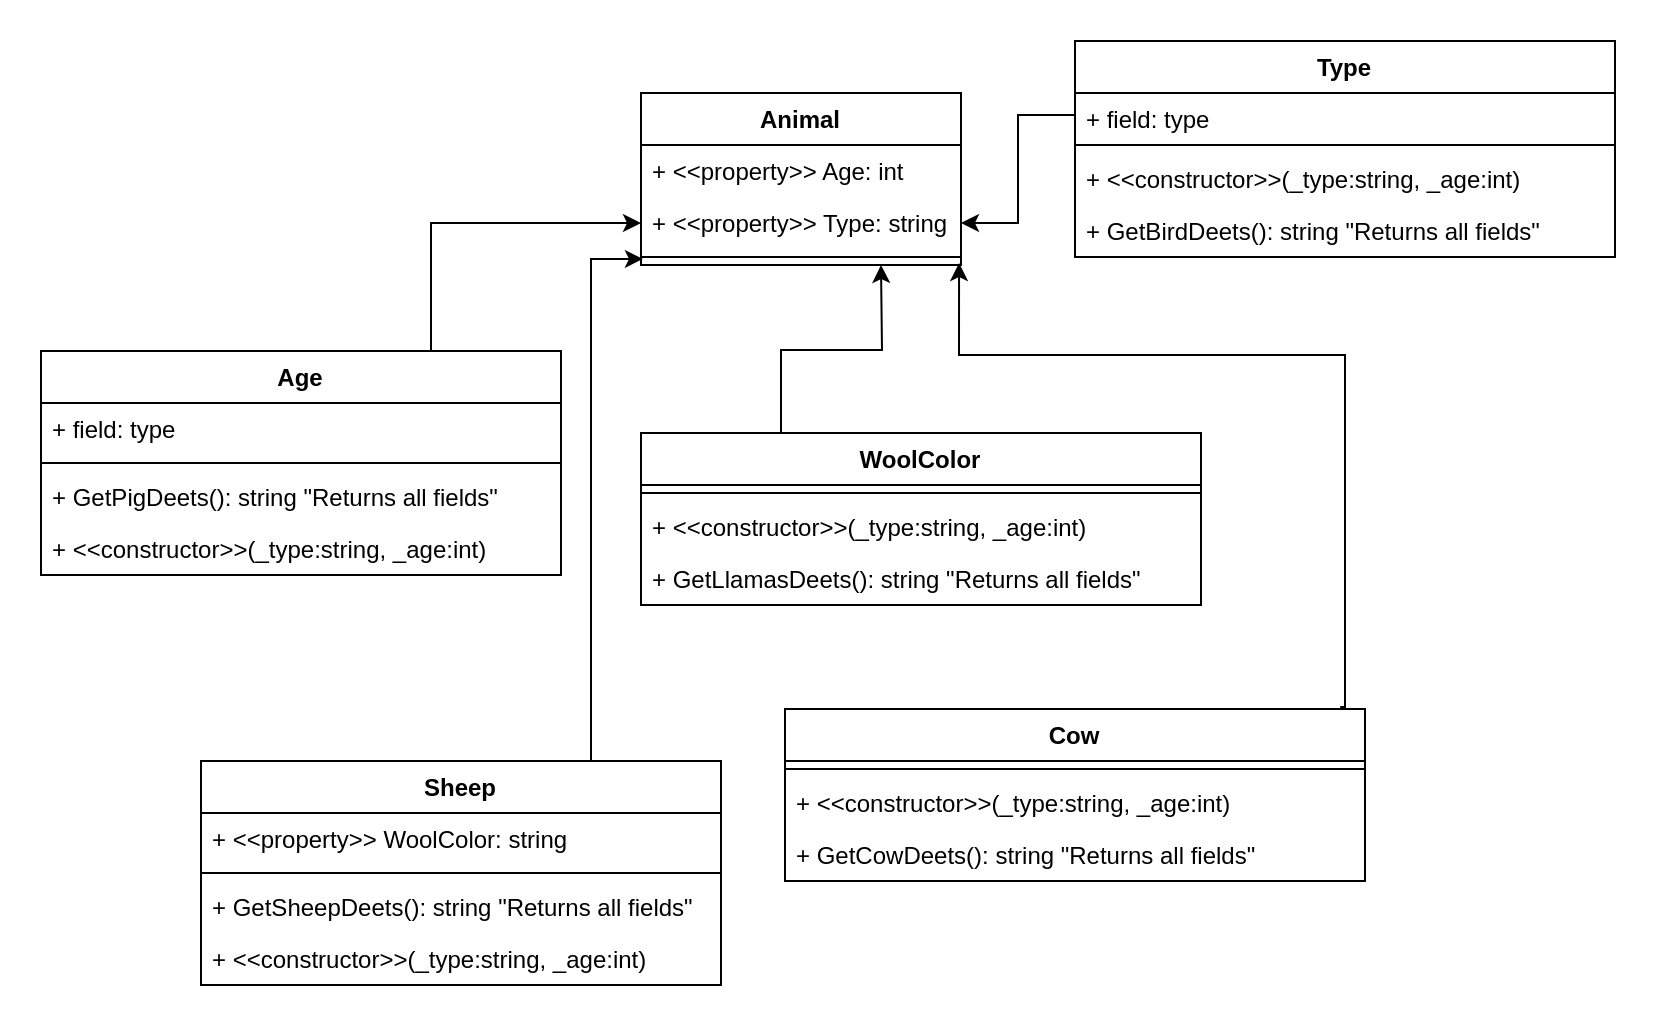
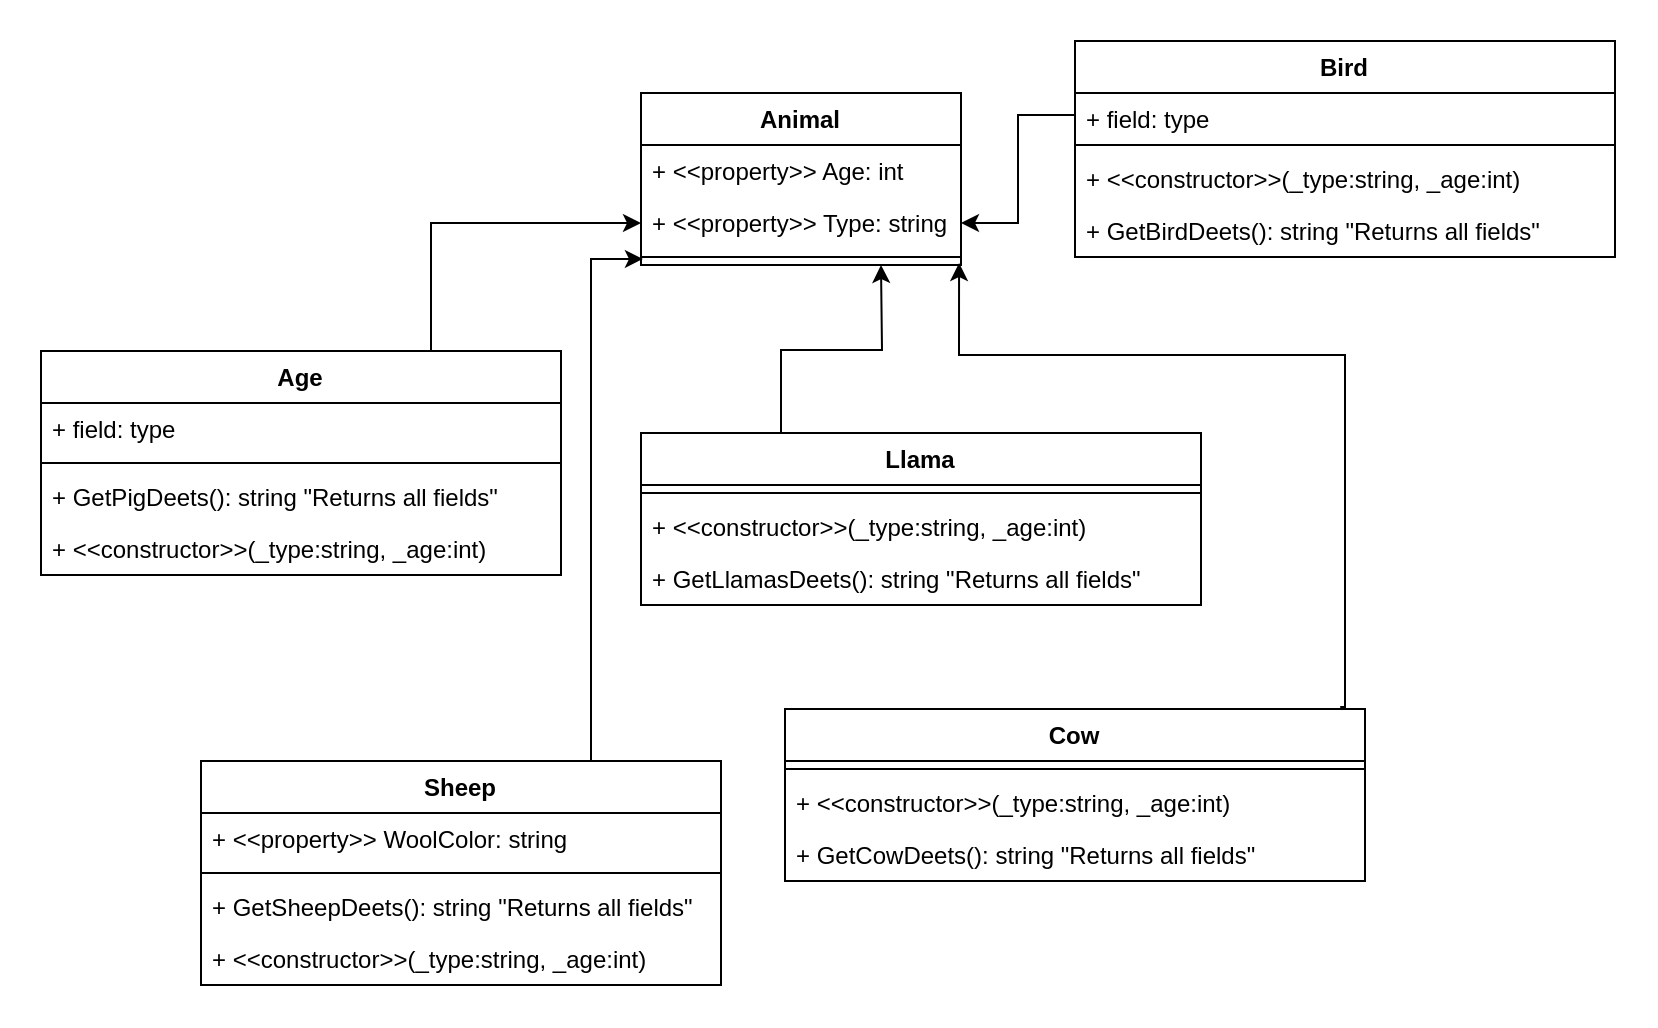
node "Type": label "Type" -> "Bird"
node "WoolColor": label "WoolColor" -> "Llama"
